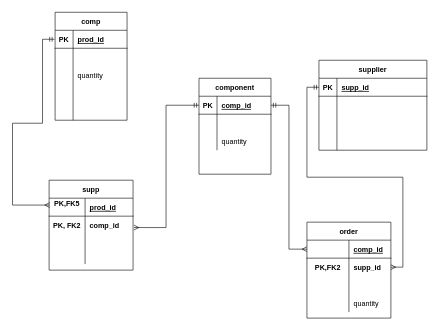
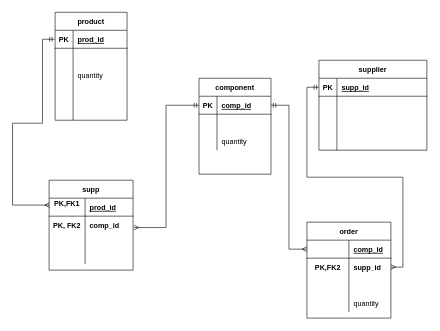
node "comp": label "comp" -> "product"
node "PK,FK5": label "PK,FK5" -> "PK,FK1"
